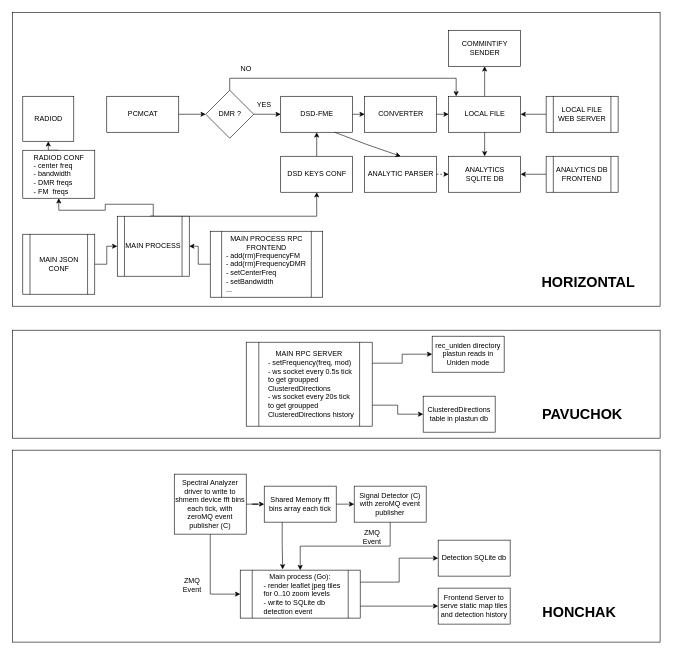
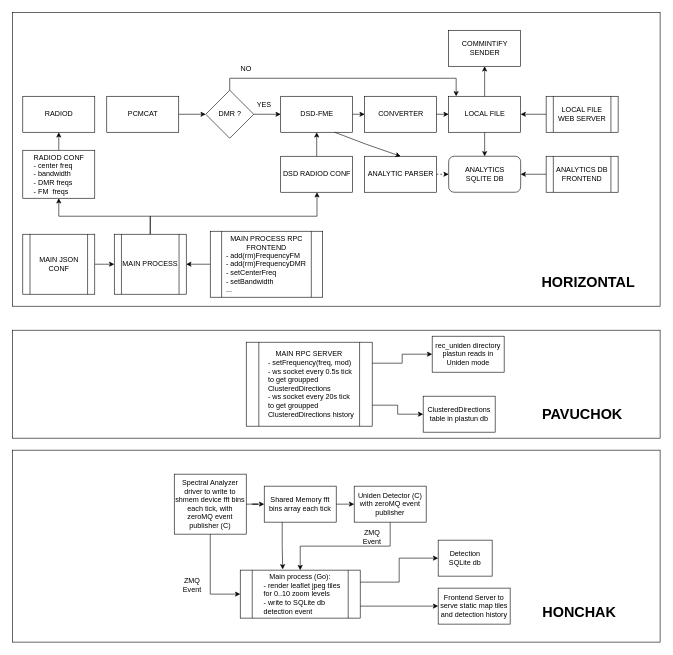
node "RADIOD": size 51x45 -> 72x36
node "DSD KEYS CONF": label "DSD KEYS CONF" -> "DSD RADIOD CONF"
node "ANALYTICS SQLITE DB": shape rectangle -> rounded rectangle
node "MAIN PROCESS": moved (153, 246) -> (150, 264)
node "Signal Detector (C) with zeroMQ event publisher": label "Signal Detector (C) with zeroMQ event publisher" -> "Uniden Detector (C) with zeroMQ event publisher"
node "Detection SQLite db": size 72x36 -> 54x36
